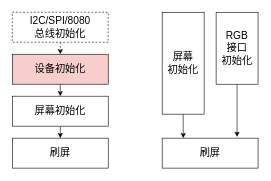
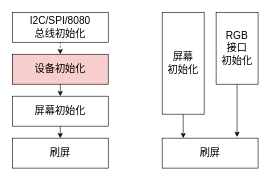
node "I2C/SPI/8080 总线初始化": style dashed -> solid
